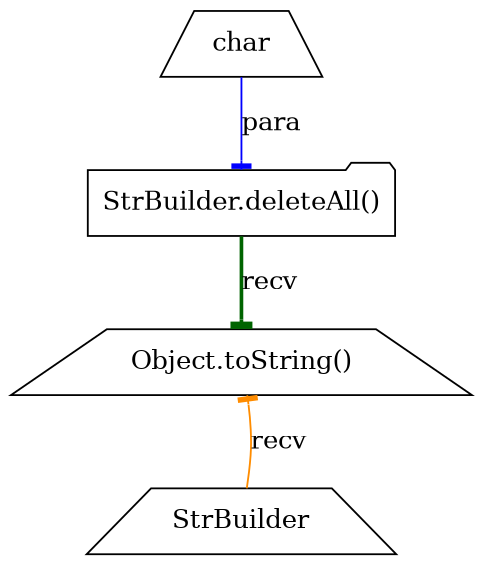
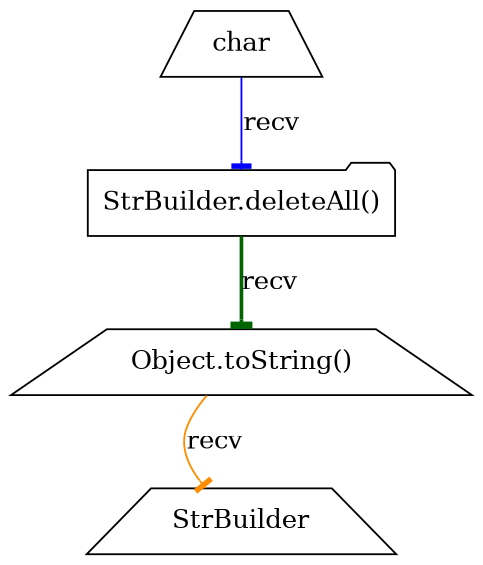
edge "char" -> "StrBuilder.deleteAll()": label "para" -> "recv"
edge "StrBuilder" -> "Object.toString()": reversed
